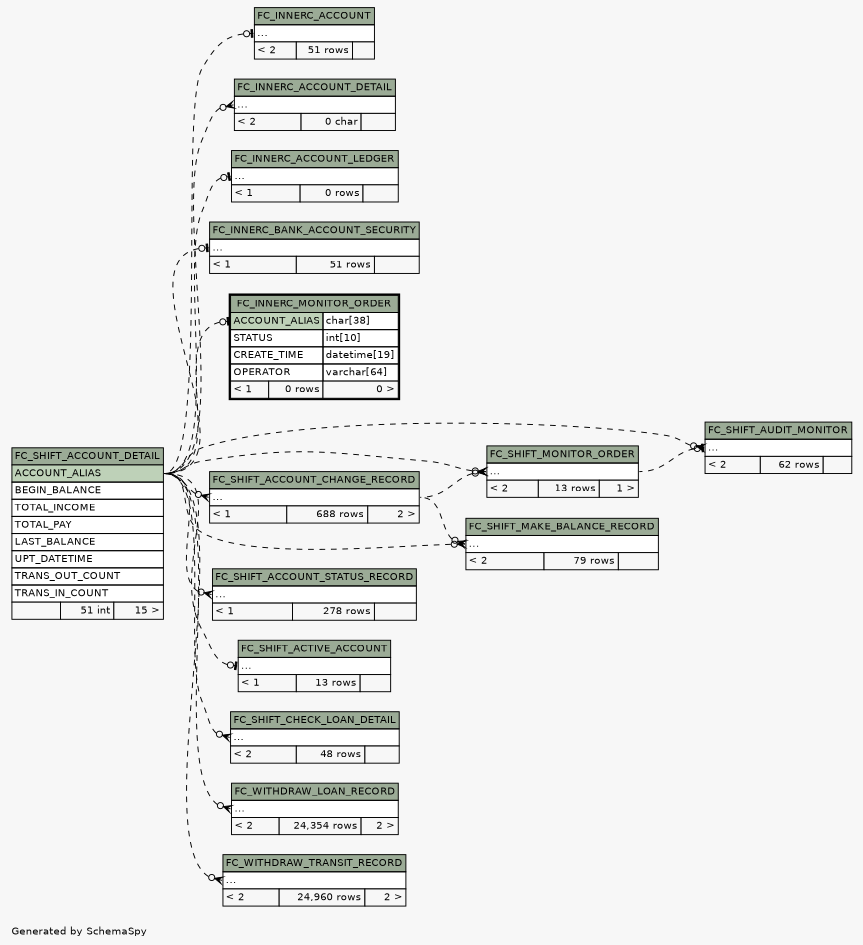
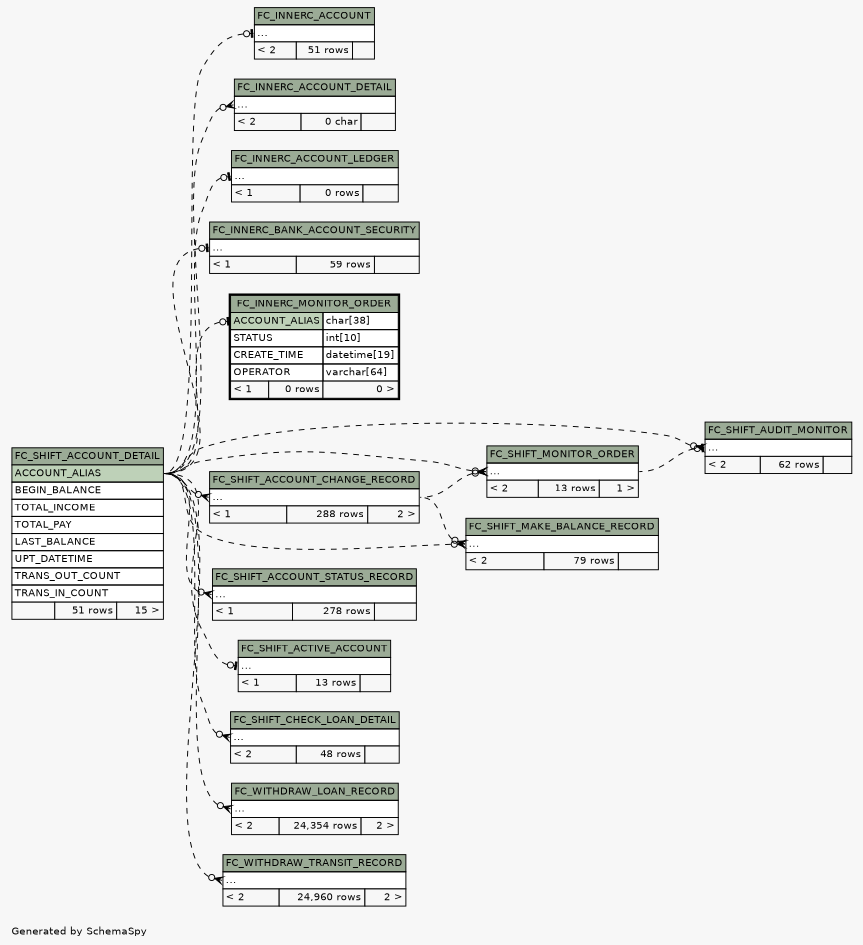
node "FC_INNERC_BANK_ACCOUNT_SECURITY": text "51 rows" -> "59 rows"
node "FC_SHIFT_ACCOUNT_CHANGE_RECORD": text "688 rows" -> "288 rows"
node "FC_SHIFT_ACCOUNT_DETAIL": text "51 int" -> "51 rows"
